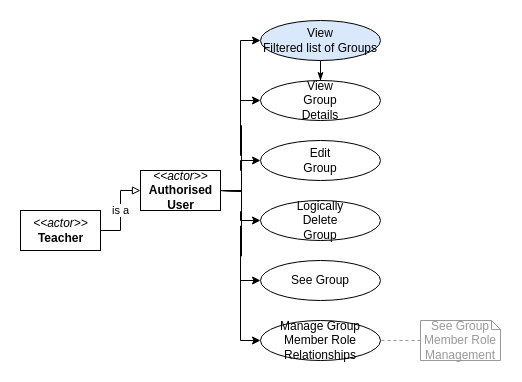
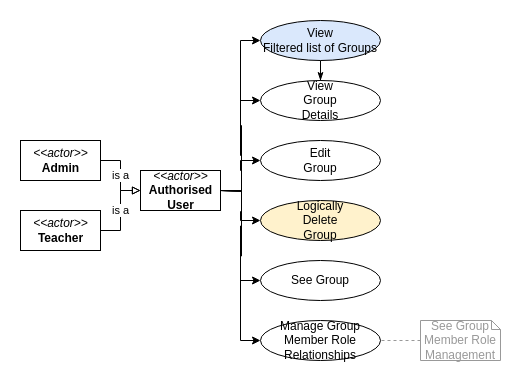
node "<<actor>> Admin": added
edge "<<actor>> Admin" -> "<<actor>> Authorised User": added, label "is a"
node "Logically Delete Group": fillcolor #ffffff -> #fff2cc
